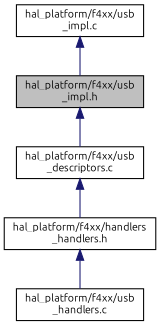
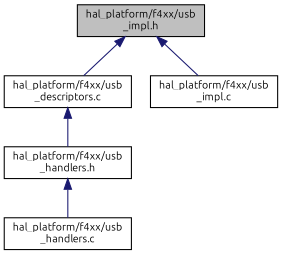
edge "hal_platform/f4xx/usb _impl.h" -> "hal_platform/f4xx/usb _impl.c": reversed
node "hal_platform/f4xx/handlers _handlers.h": label "hal_platform/f4xx/handlers _handlers.h" -> "hal_platform/f4xx/usb _handlers.h"
